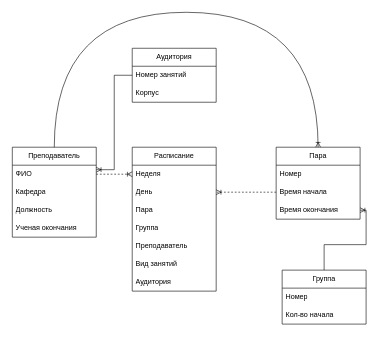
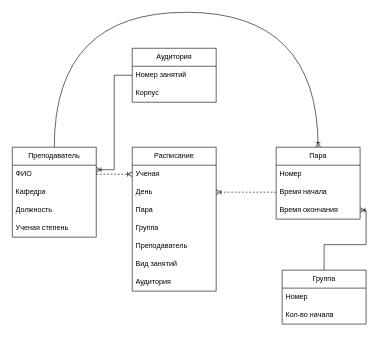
node "Неделя": label "Неделя" -> "Ученая"
node "Ученая окончания": label "Ученая окончания" -> "Ученая степень"
